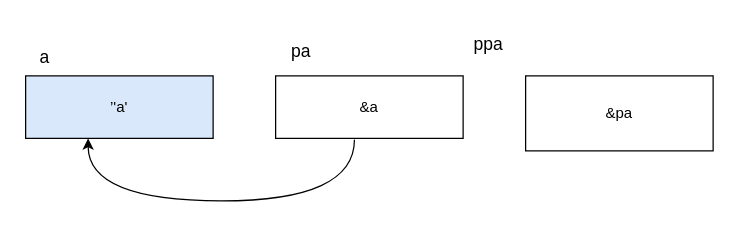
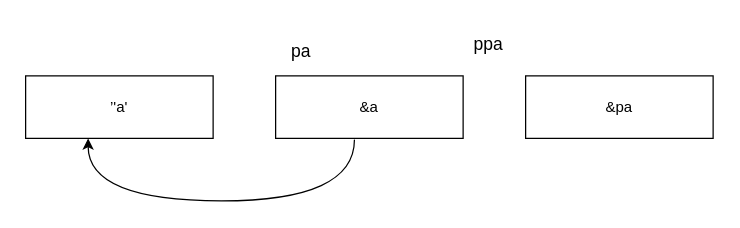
node "a": removed
node "’'a'": fillcolor #dae8fc -> #ffffff
node "&pa": size 188x75 -> 188x63
